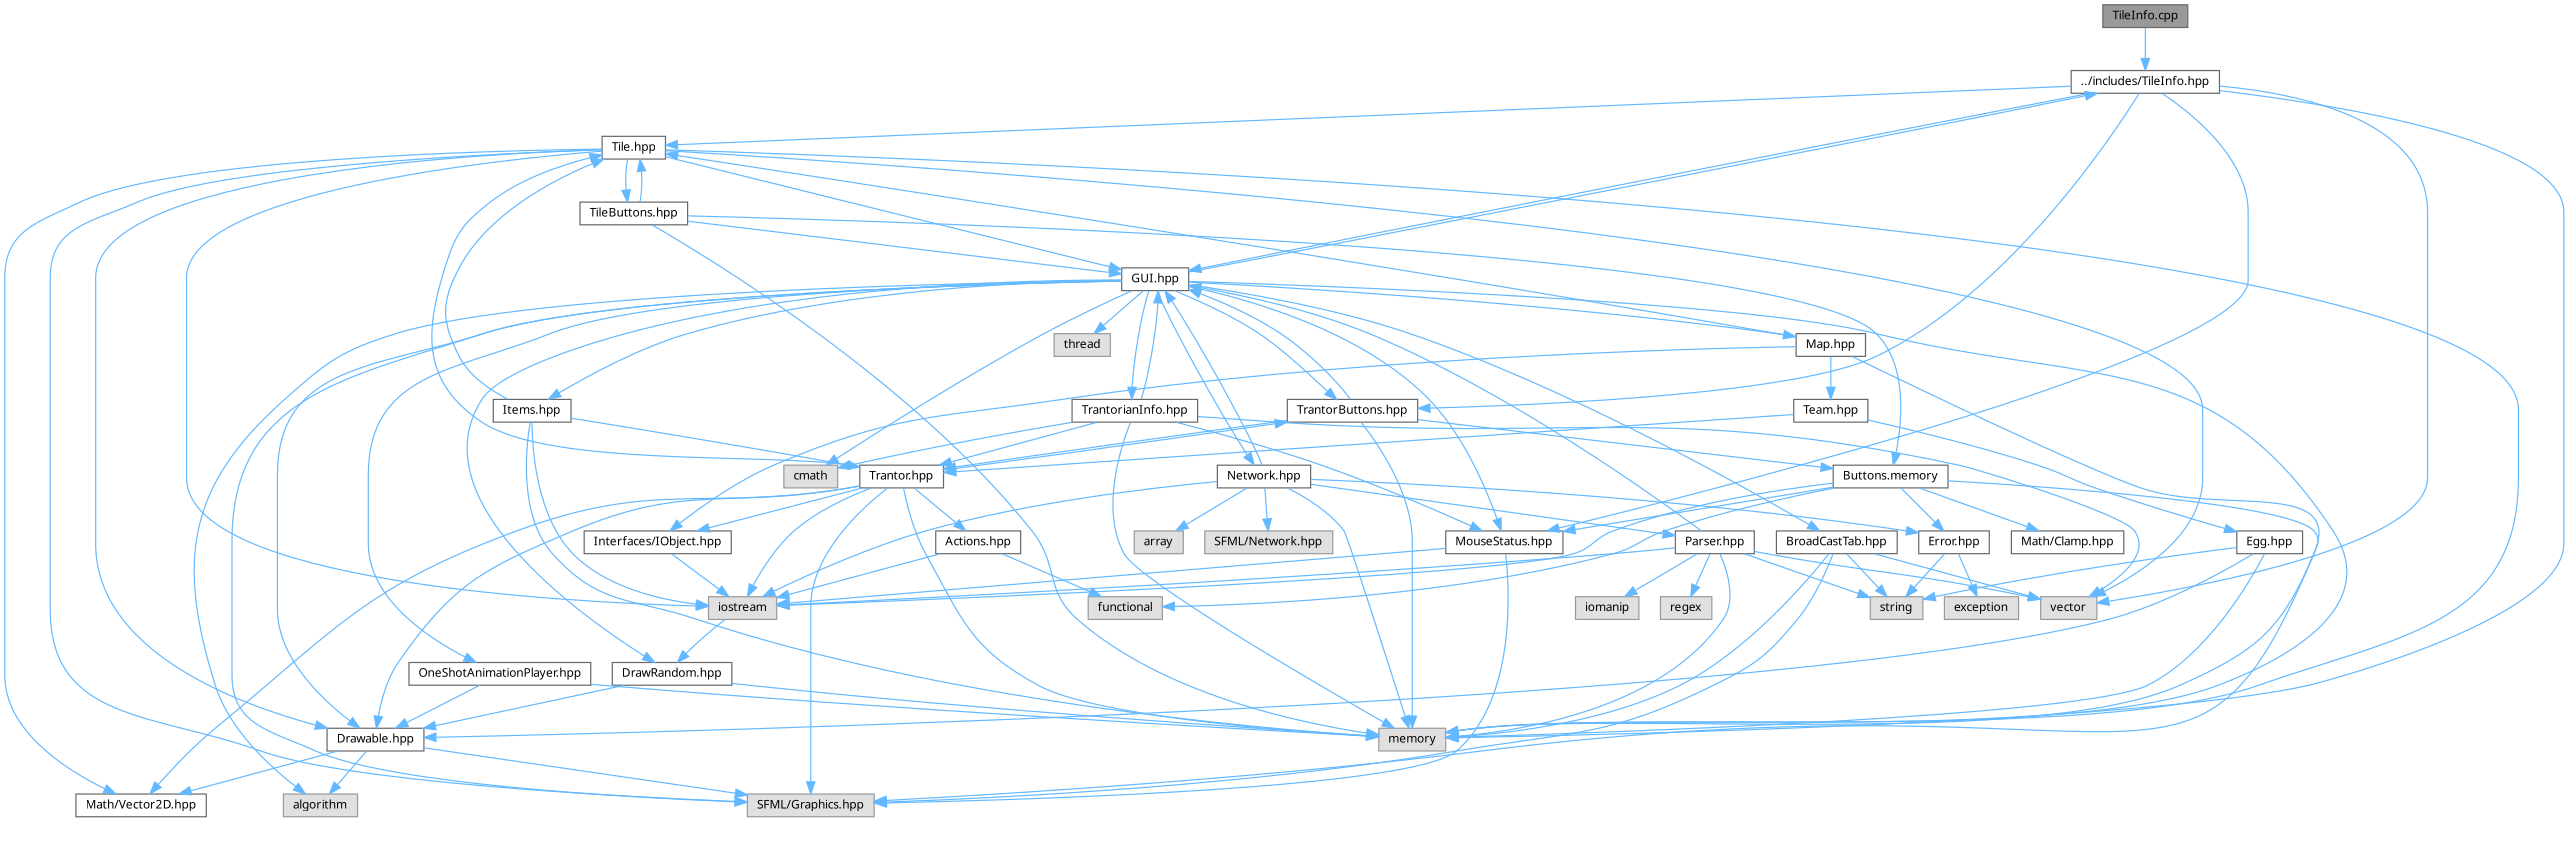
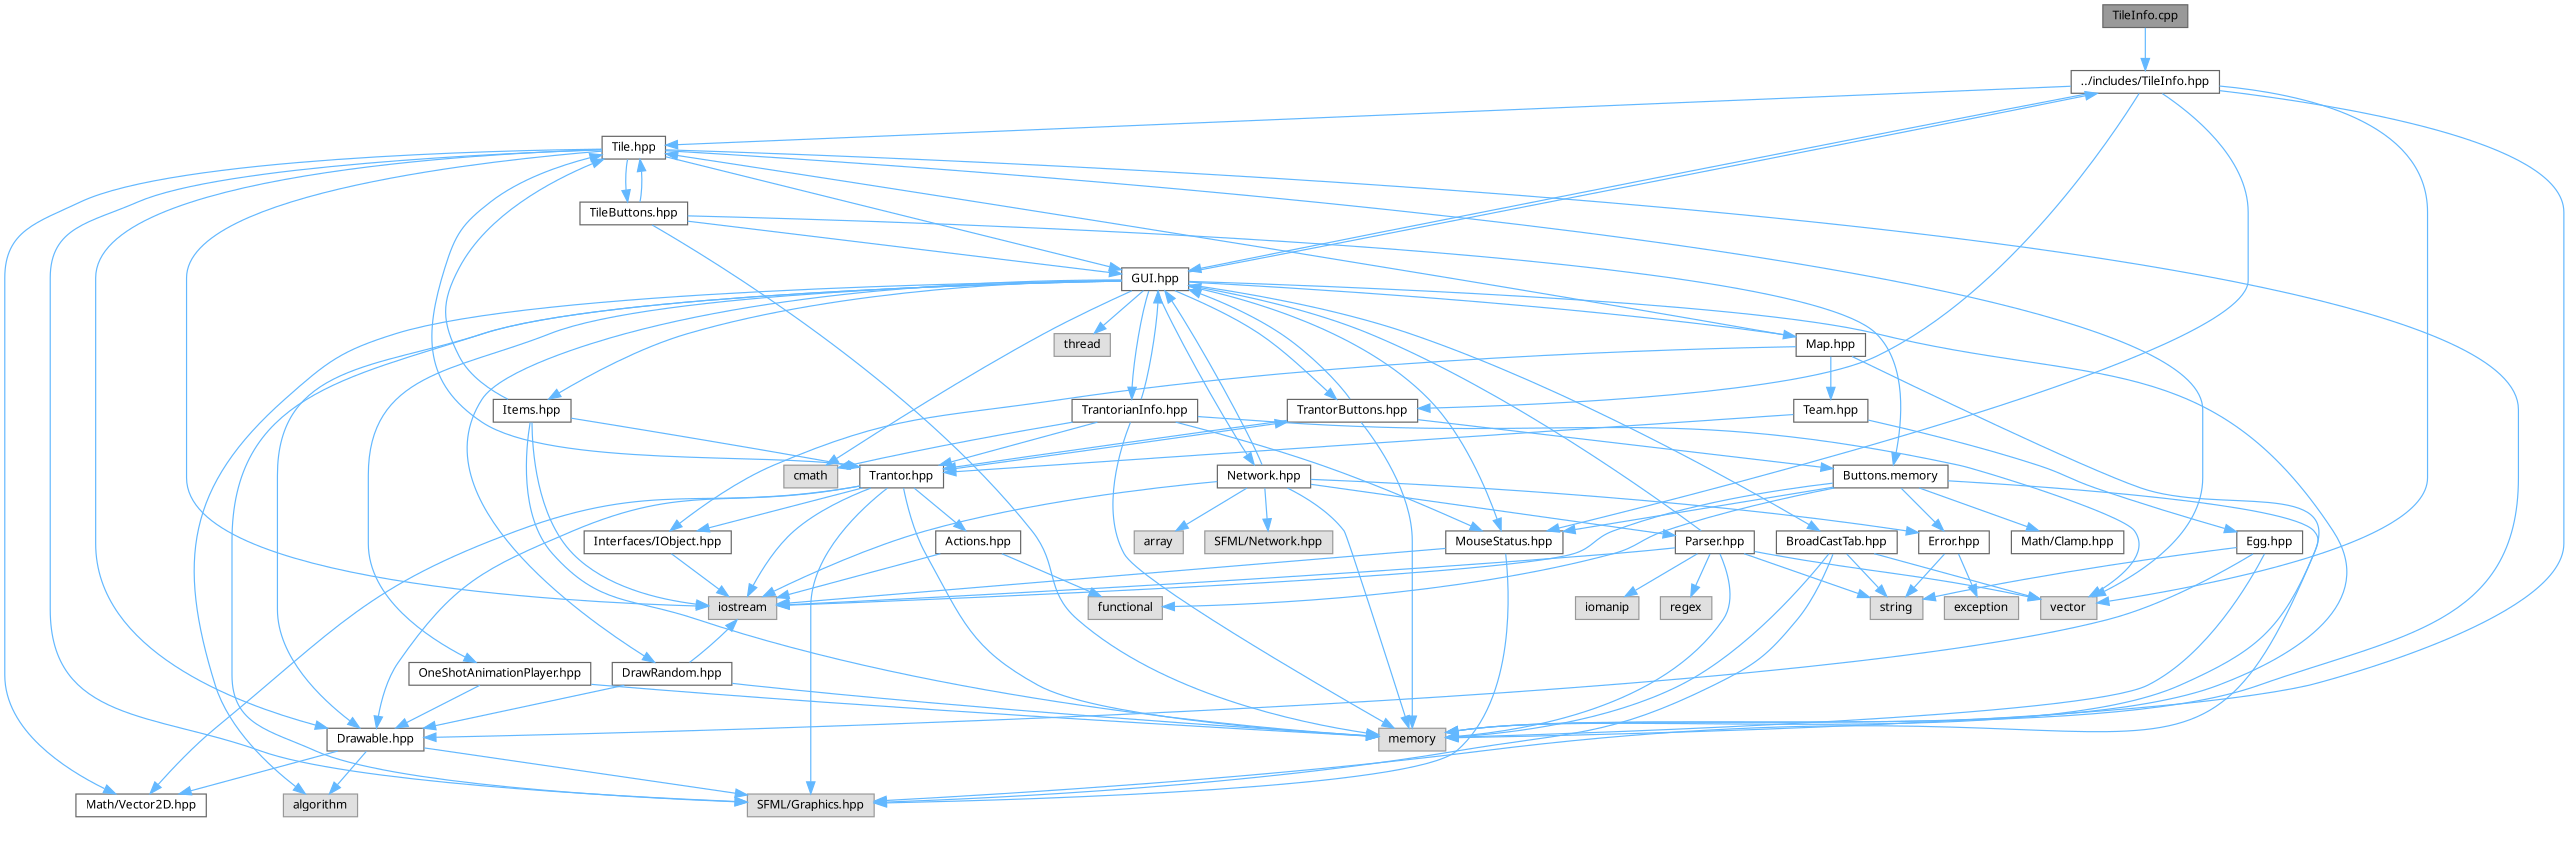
edge "iostream" -> "DrawRandom.hpp": reversed
